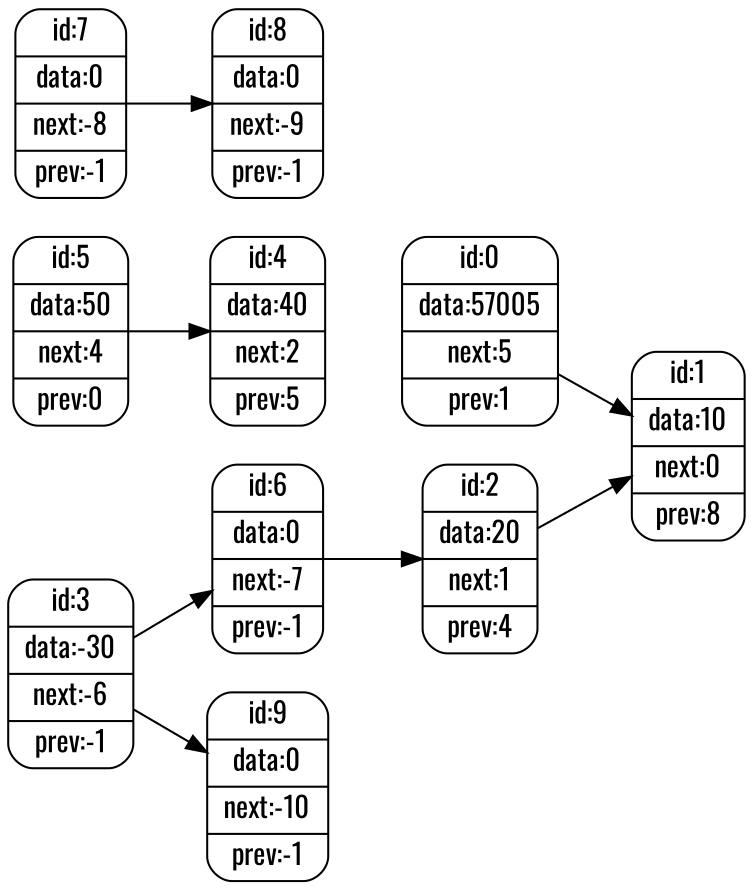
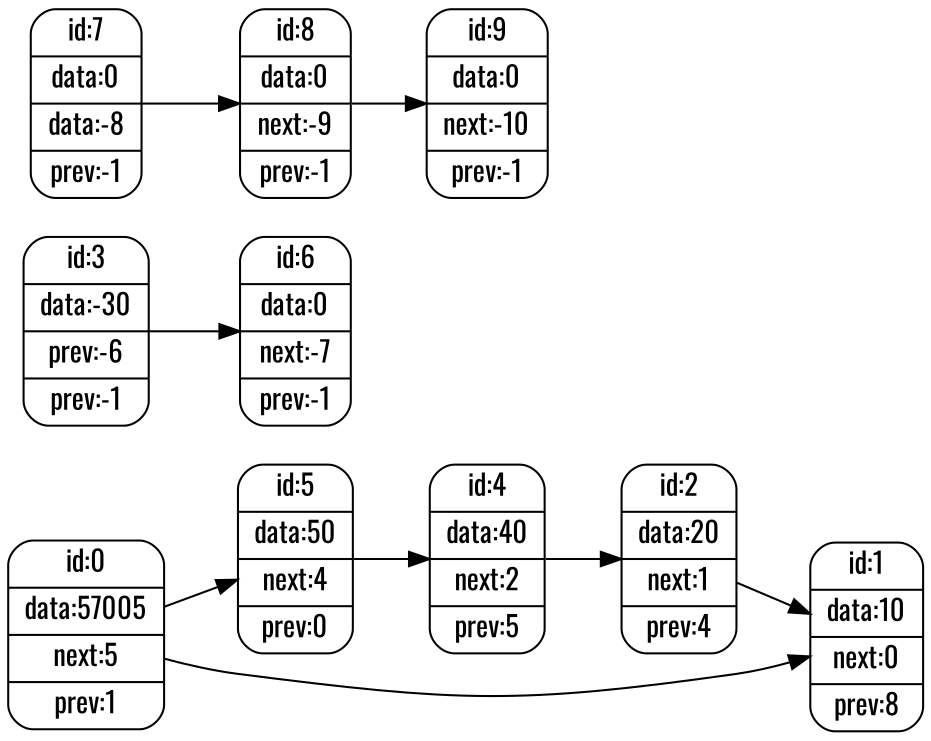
node "id:7": text "next:-8" -> "data:-8"
edge "id:6" -> "id:2": now "id:4" -> "id:2"
edge "id:0" -> "id:5": added
node "id:3": text "next:-6" -> "prev:-6"
edge "id:3" -> "id:9": now "id:8" -> "id:9"
